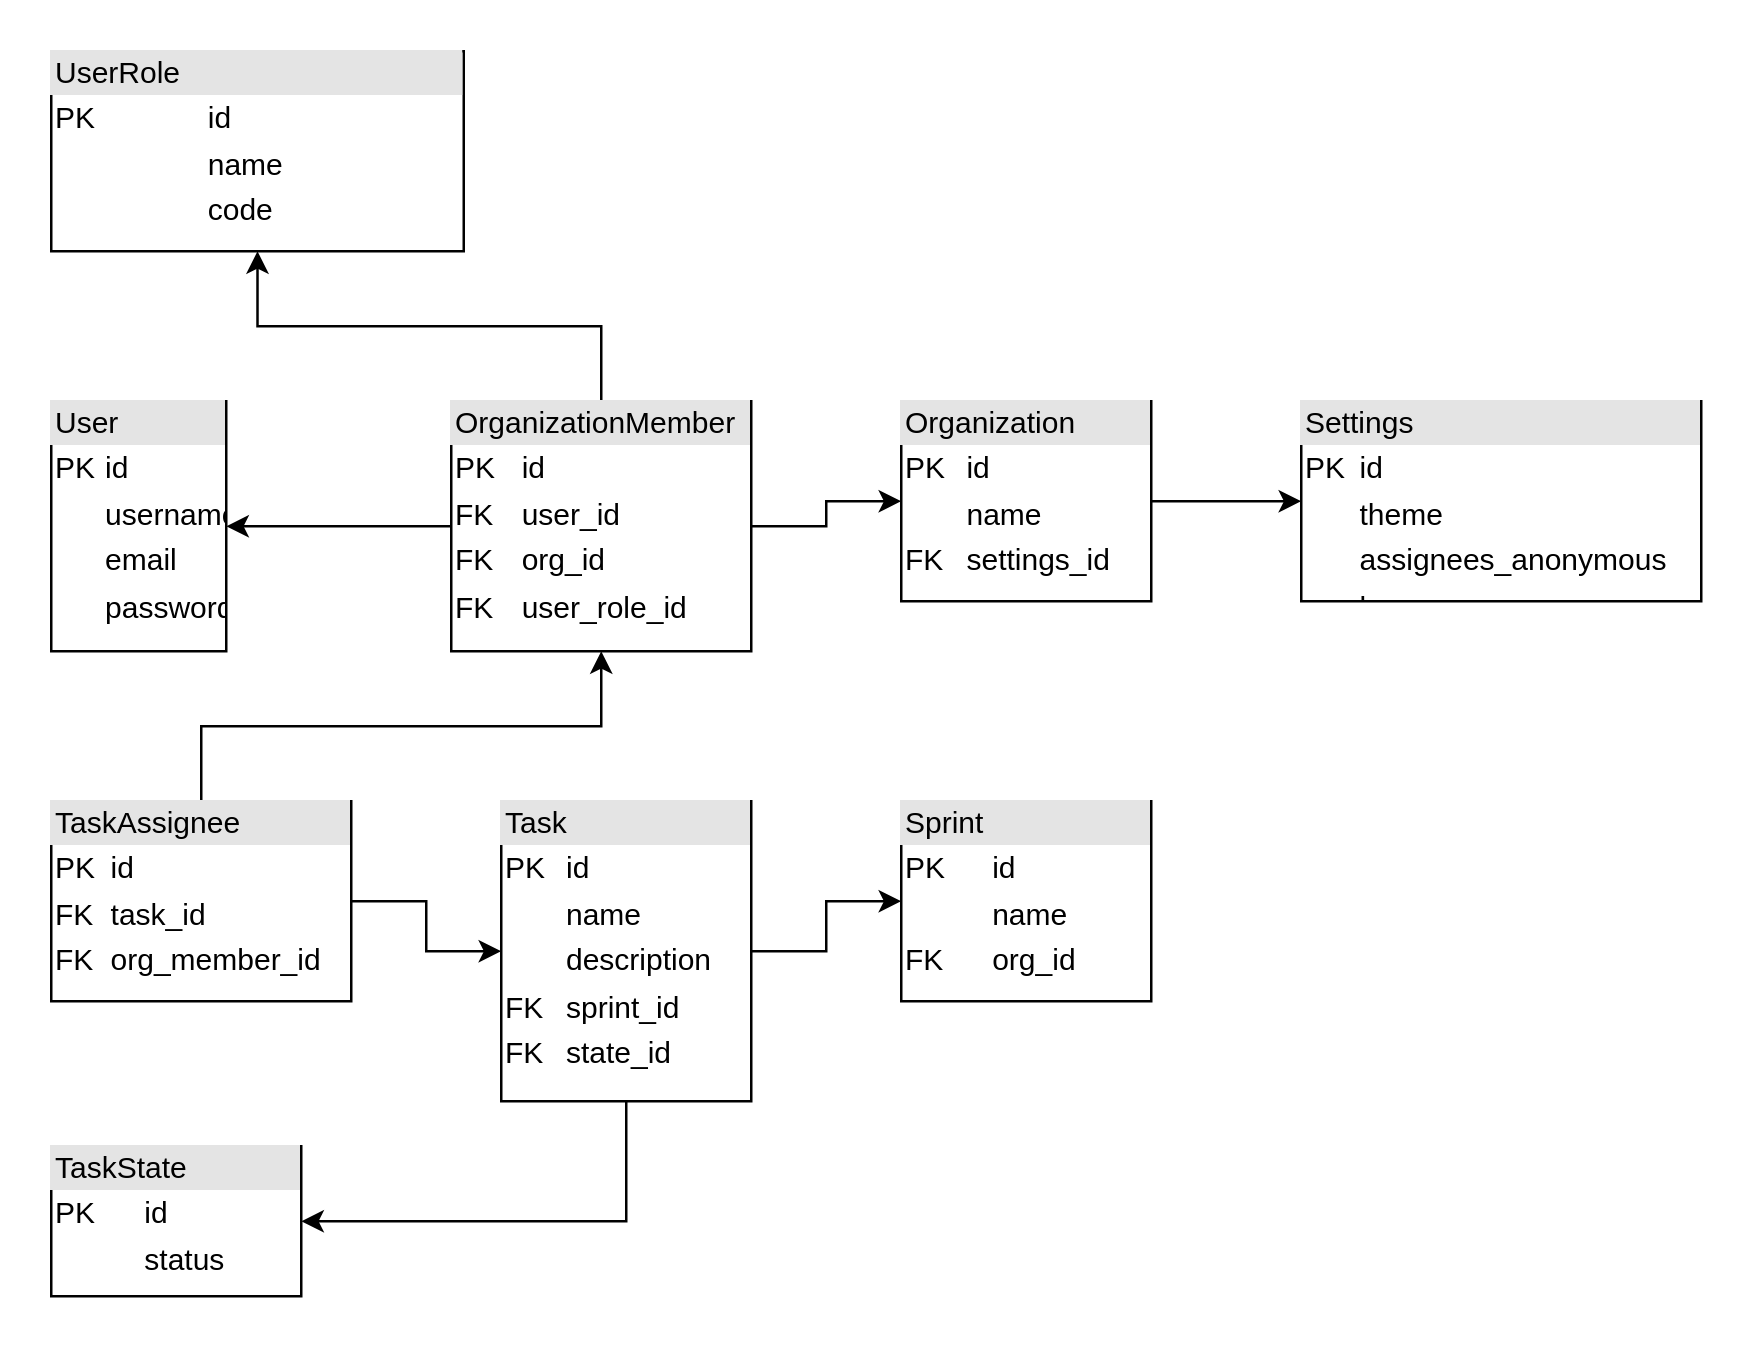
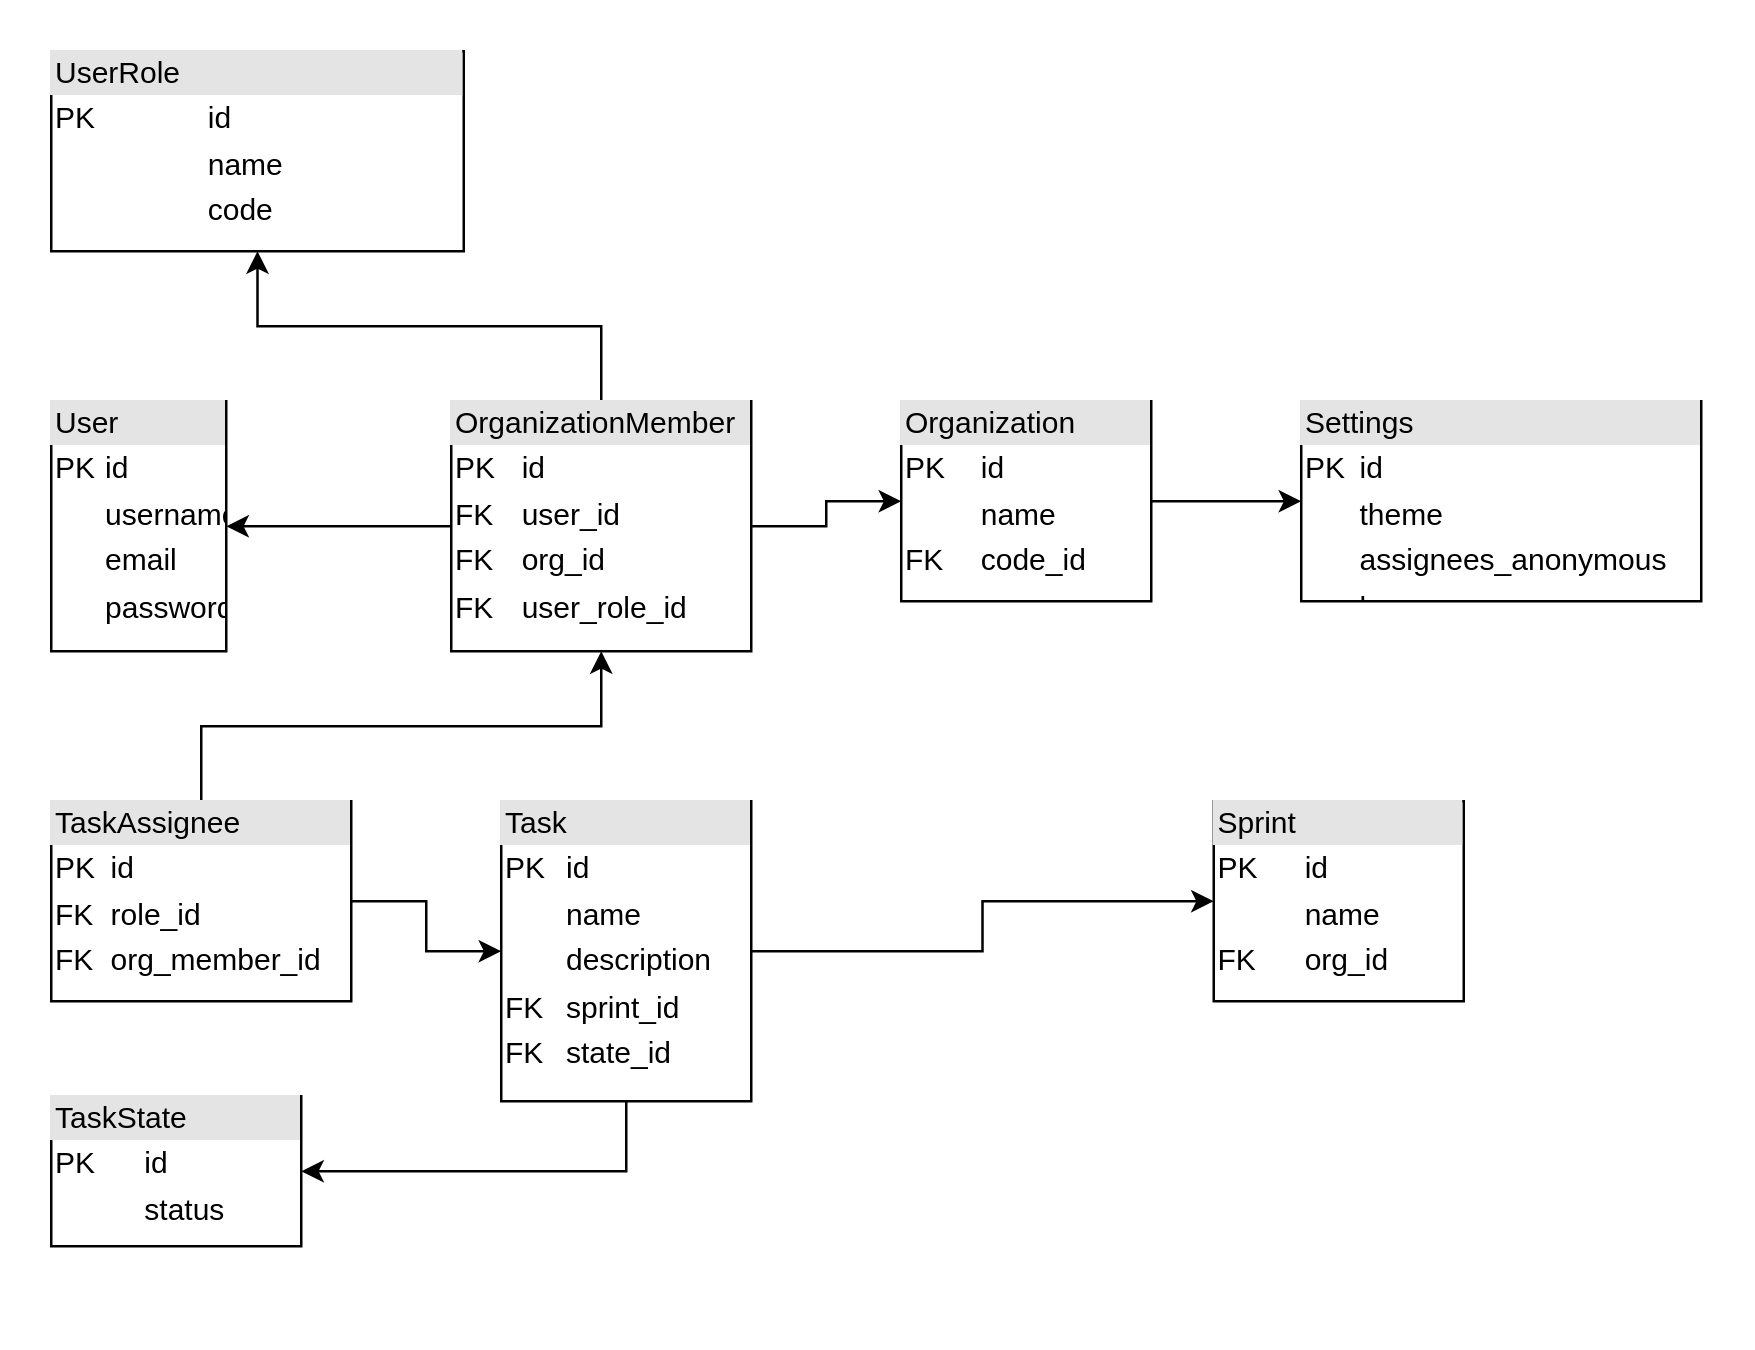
node "Organization PK id name FK settings_id": label "Organization PK id name FK settings_id" -> "Organization PK id name FK code_id"
node "TaskAssignee PK id FK task_id FK org_member_id": label "TaskAssignee PK id FK task_id FK org_member_id" -> "TaskAssignee PK id FK role_id FK org_member_id"
node "Sprint PK id name FK org_id": moved (1026, 901) -> (1339, 901)
node "TaskState PK id status": moved (176, 1221) -> (176, 1171)
